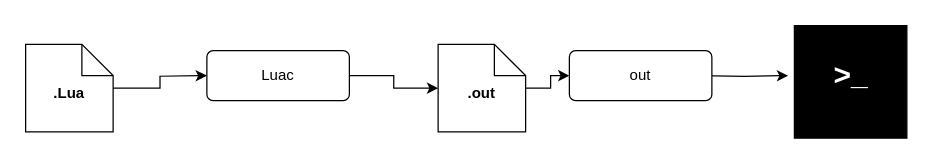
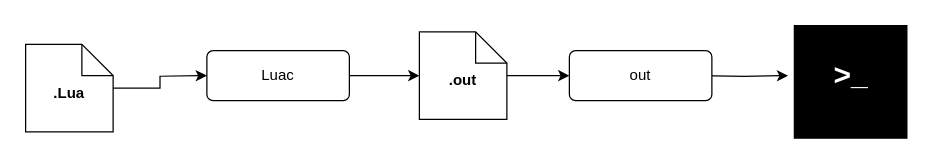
node ".out": moved (482, 88) -> (463, 76)
